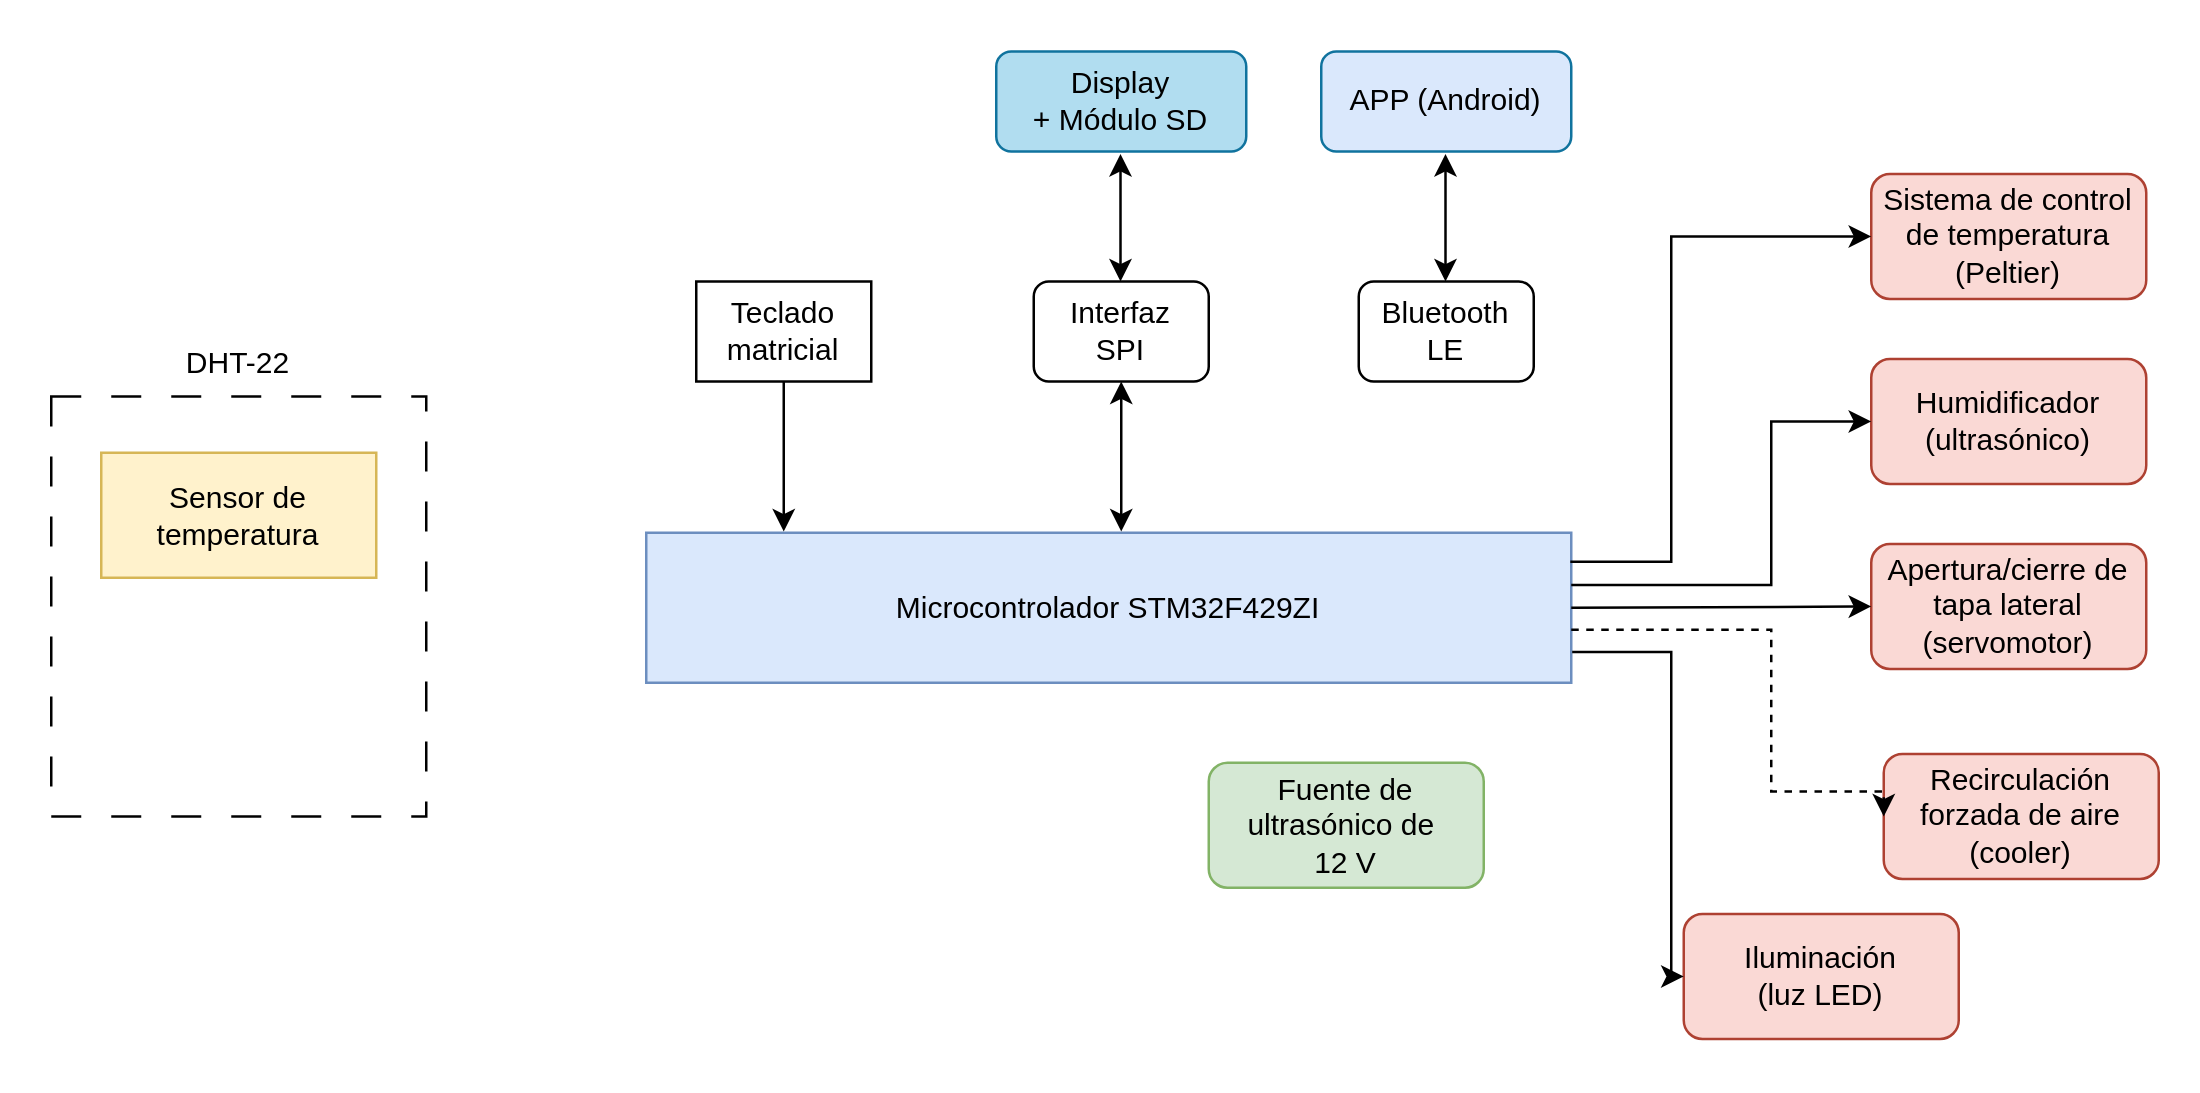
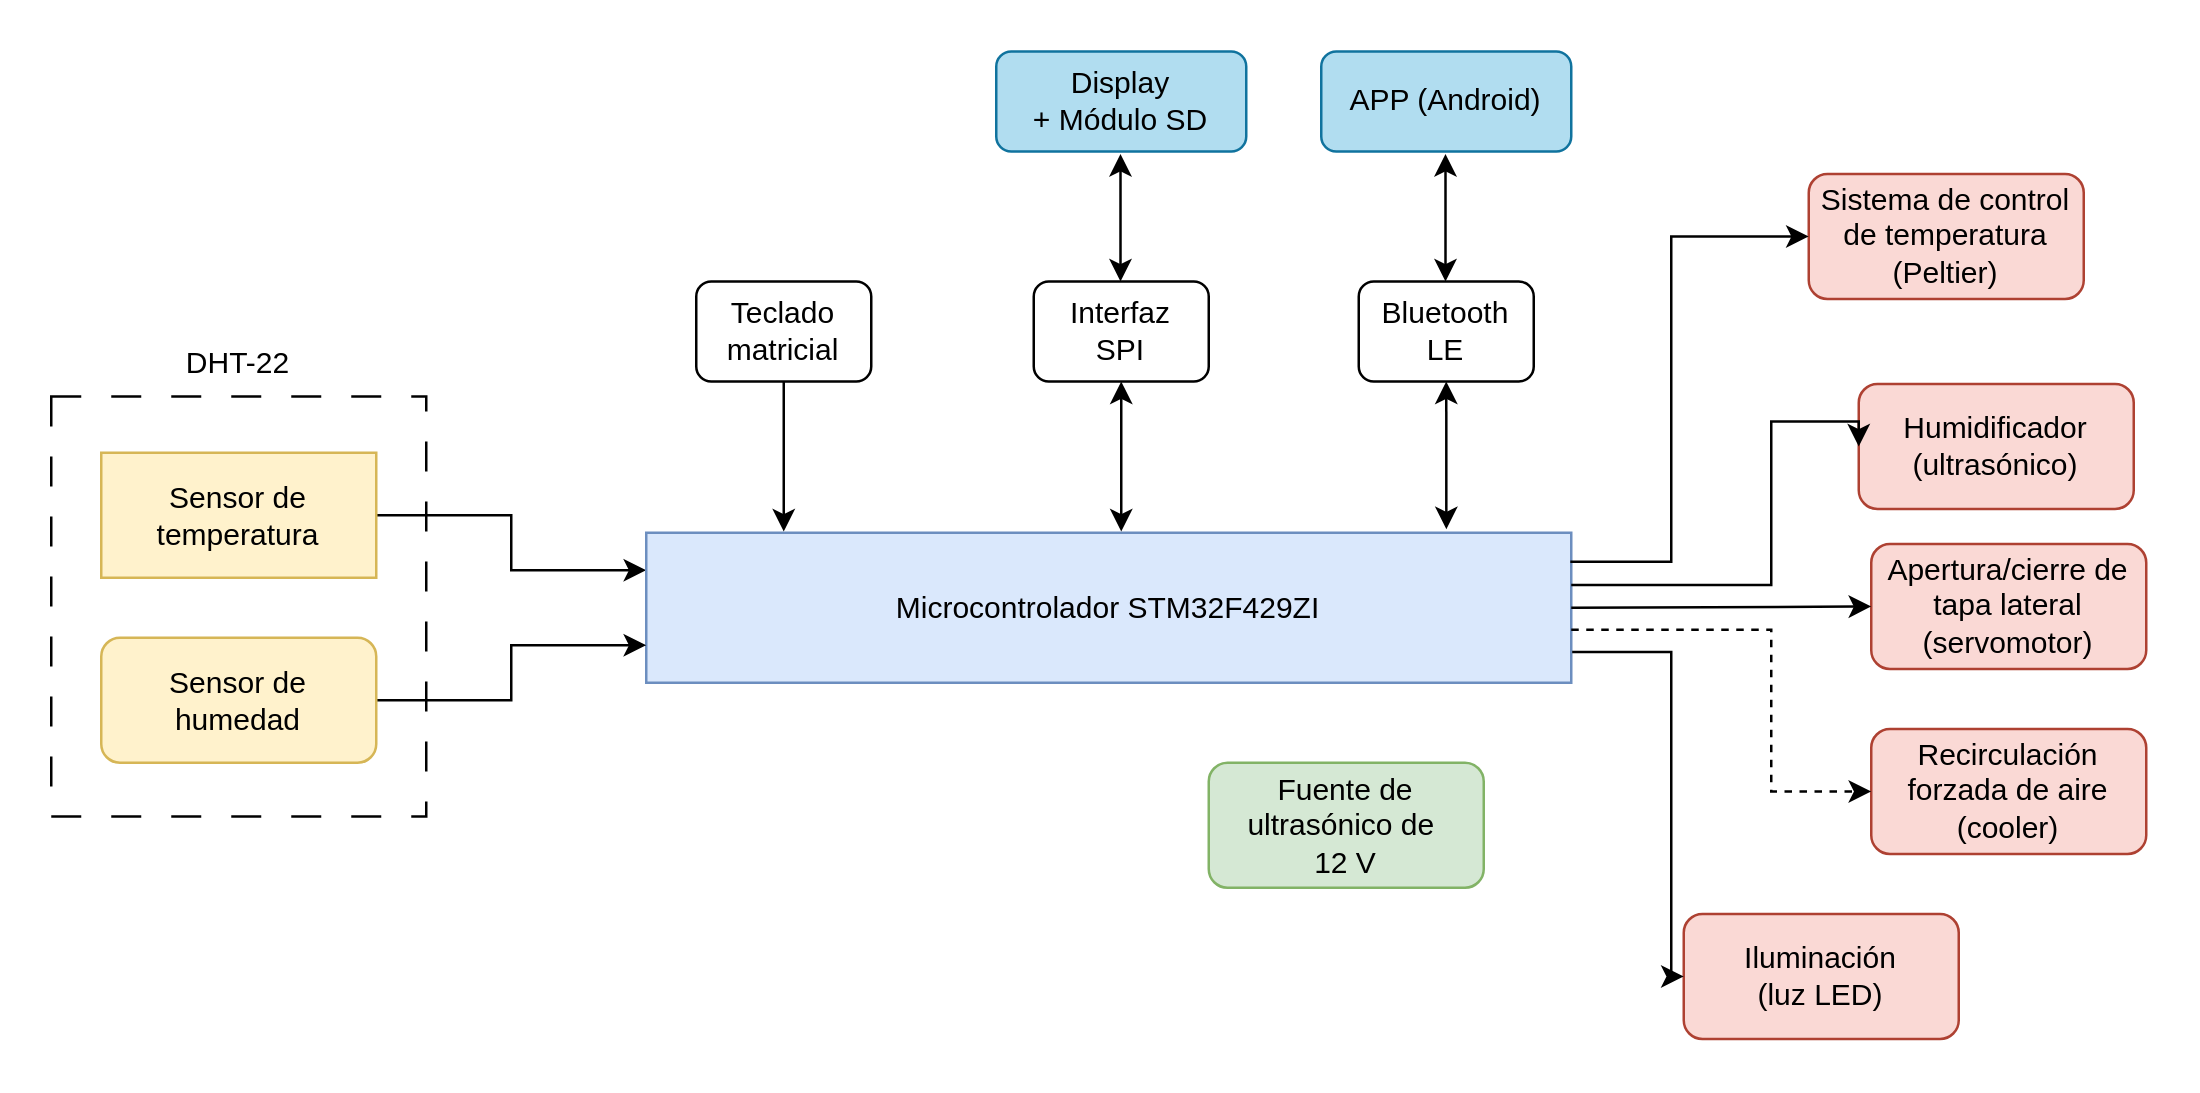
node "APP (Android)": fillcolor #dae8fc -> #b1ddf0
node "Sistema de control de temperatura (Peltier)": moved (2009, 236) -> (1946, 236)
node "Teclado matricial": shape rectangle -> rounded rectangle
node "Humidificador (ultrasónico)": moved (2009, 421) -> (1996, 446)
edge "Bluetooth LE" -- "Microcontrolador STM32F429ZI": added
edge "Sensor de temperatura" -> "Microcontrolador STM32F429ZI": added
edge "Sensor de humedad" -> "Microcontrolador STM32F429ZI": added
node "Sensor de humedad": added
node "Recirculación forzada de aire (cooler)": moved (2021, 816) -> (2009, 791)
